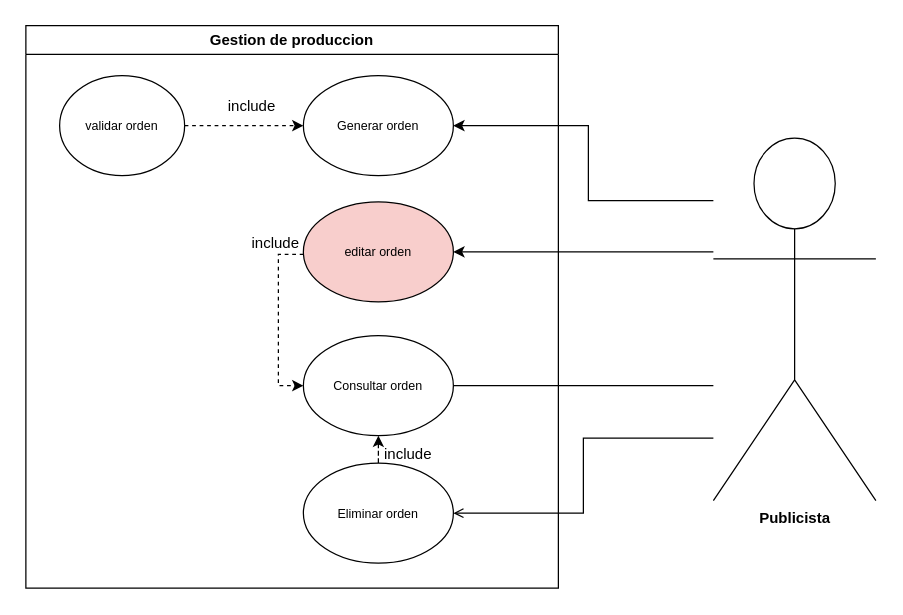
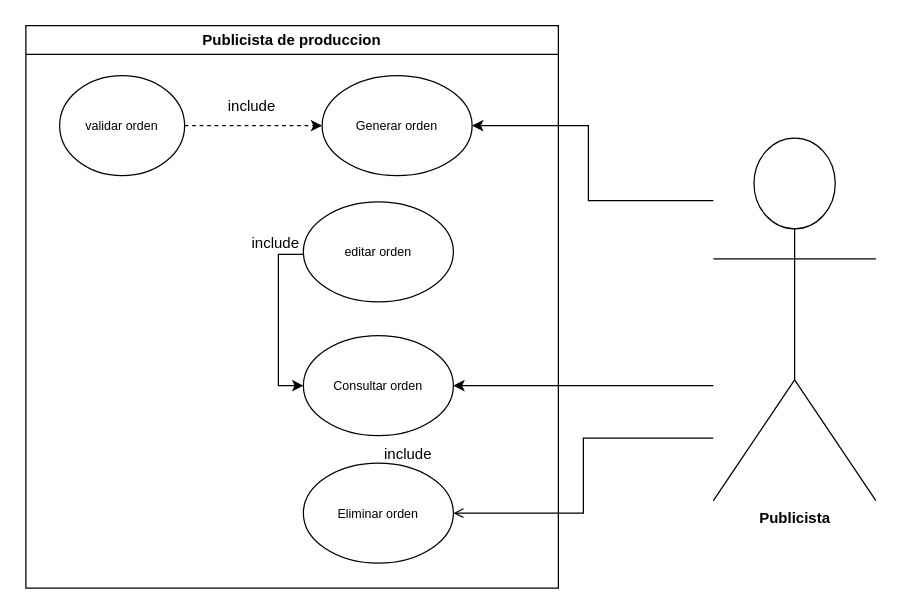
node "Gestion de produccion": label "Gestion de produccion" -> "Publicista de produccion"
node "Generar orden": moved (378, 126) -> (397, 126)
node "editar orden": fillcolor #f8cecc -> #ffffff
edge "Publicista" -> "editar orden": removed
edge "editar orden" -> "Consultar orden": style dashed -> solid
edge "Publicista" -- "Consultar orden": arrowhead none -> classic
edge "Eliminar orden" -> "Consultar orden": removed
